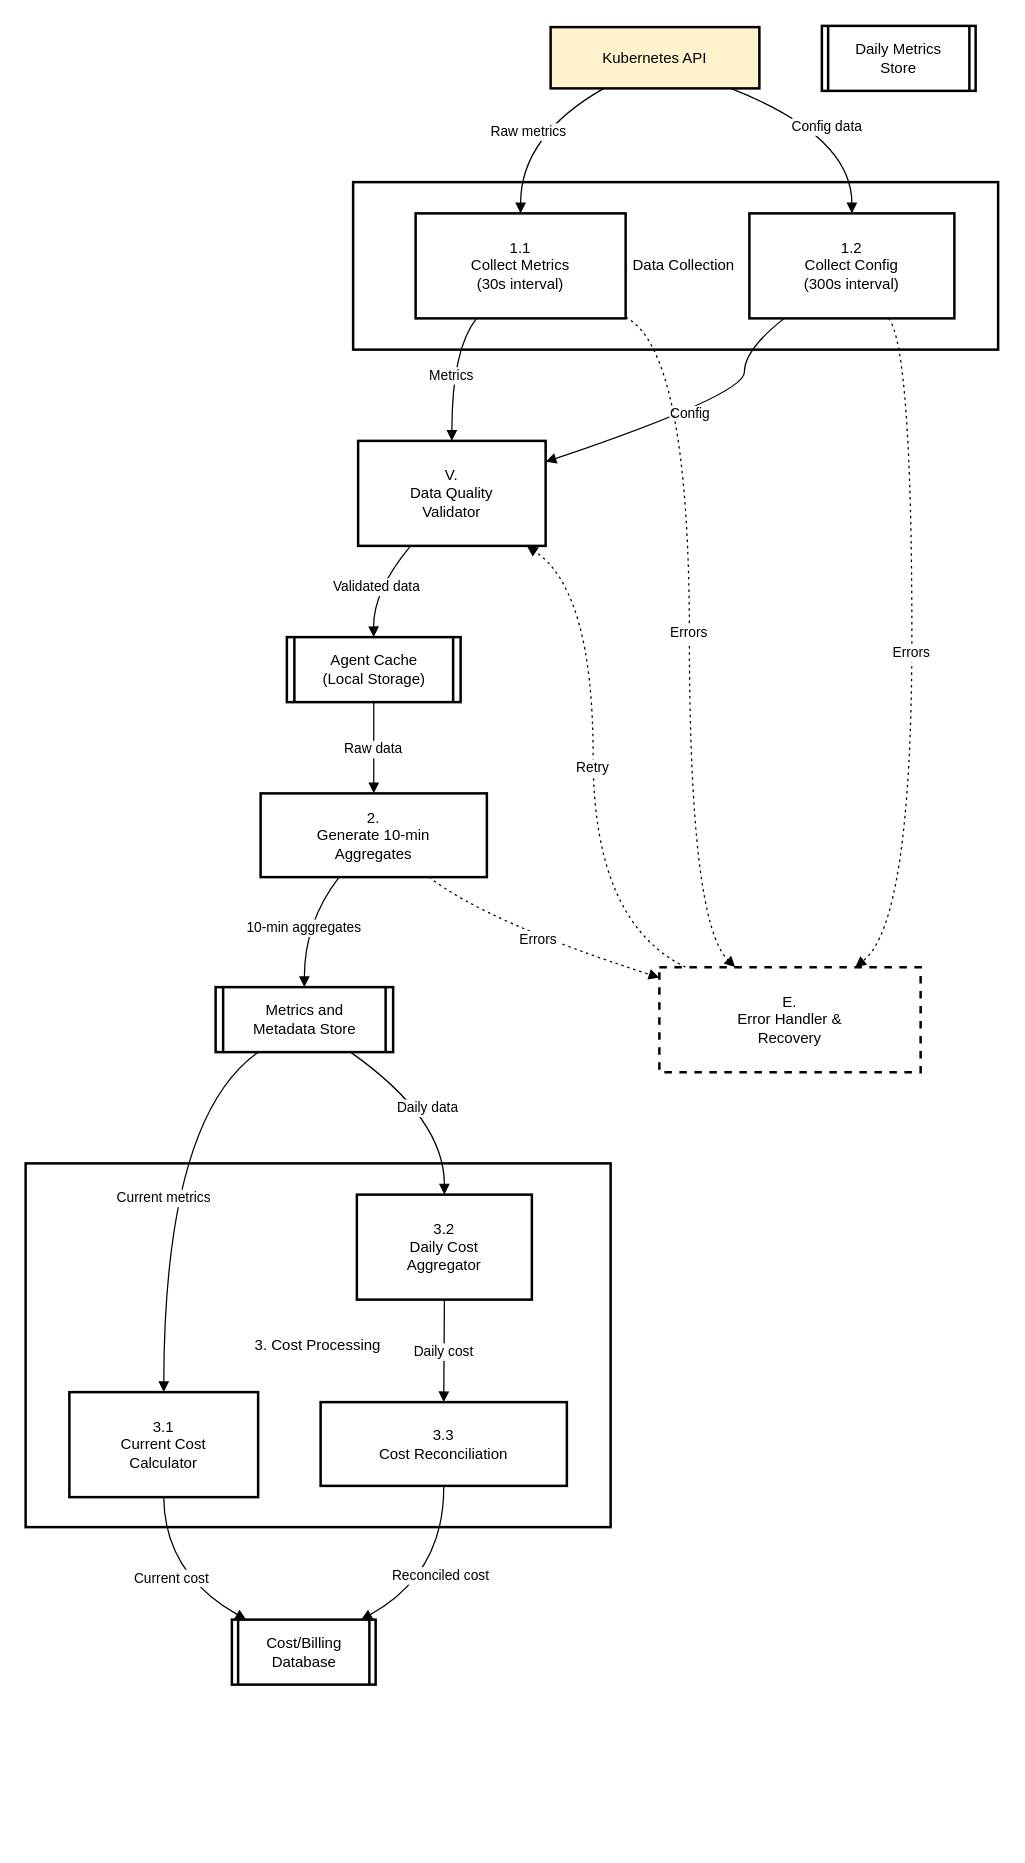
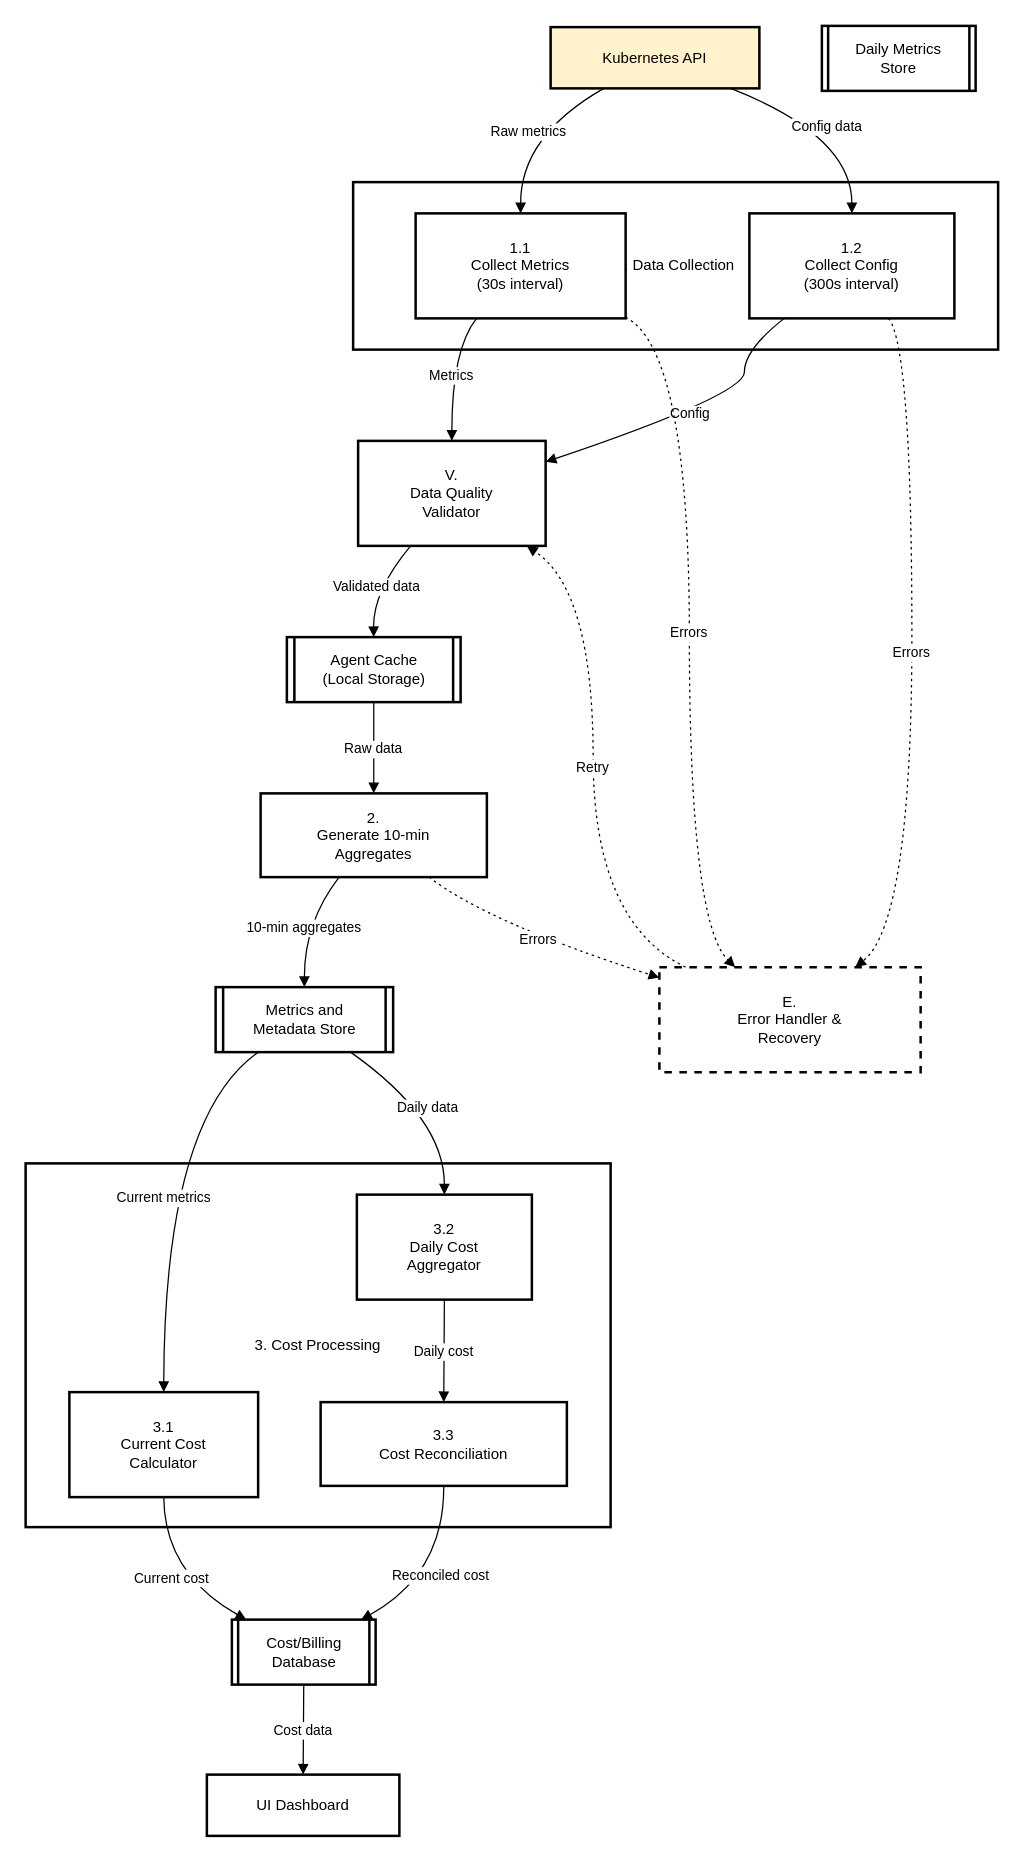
edge "Cost/Billing Database" -> "UI Dashboard": added, label "Cost data"
node "UI Dashboard": added
